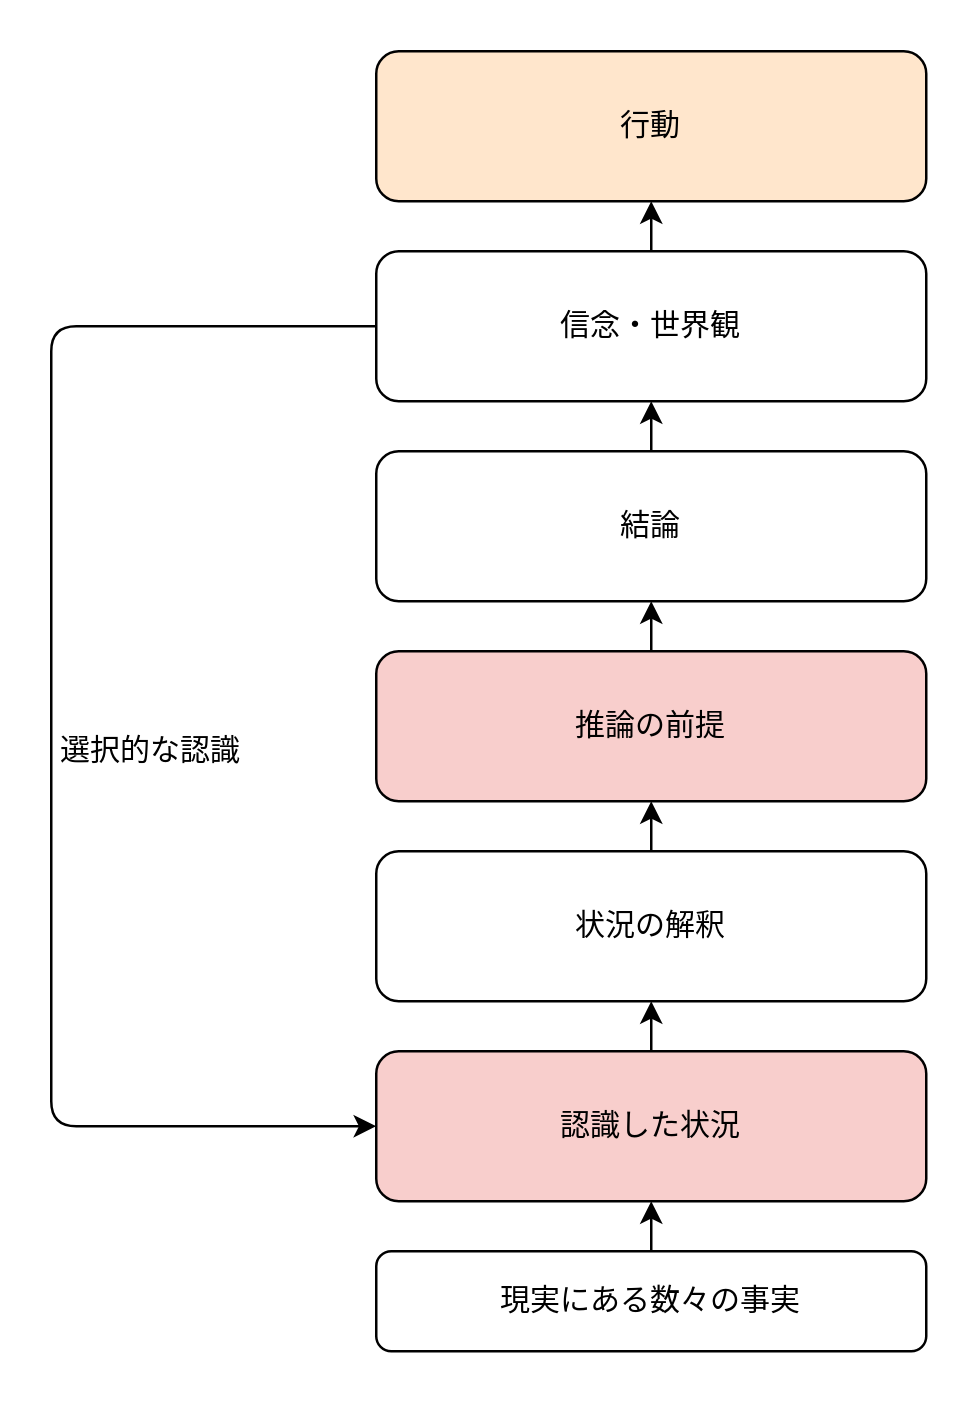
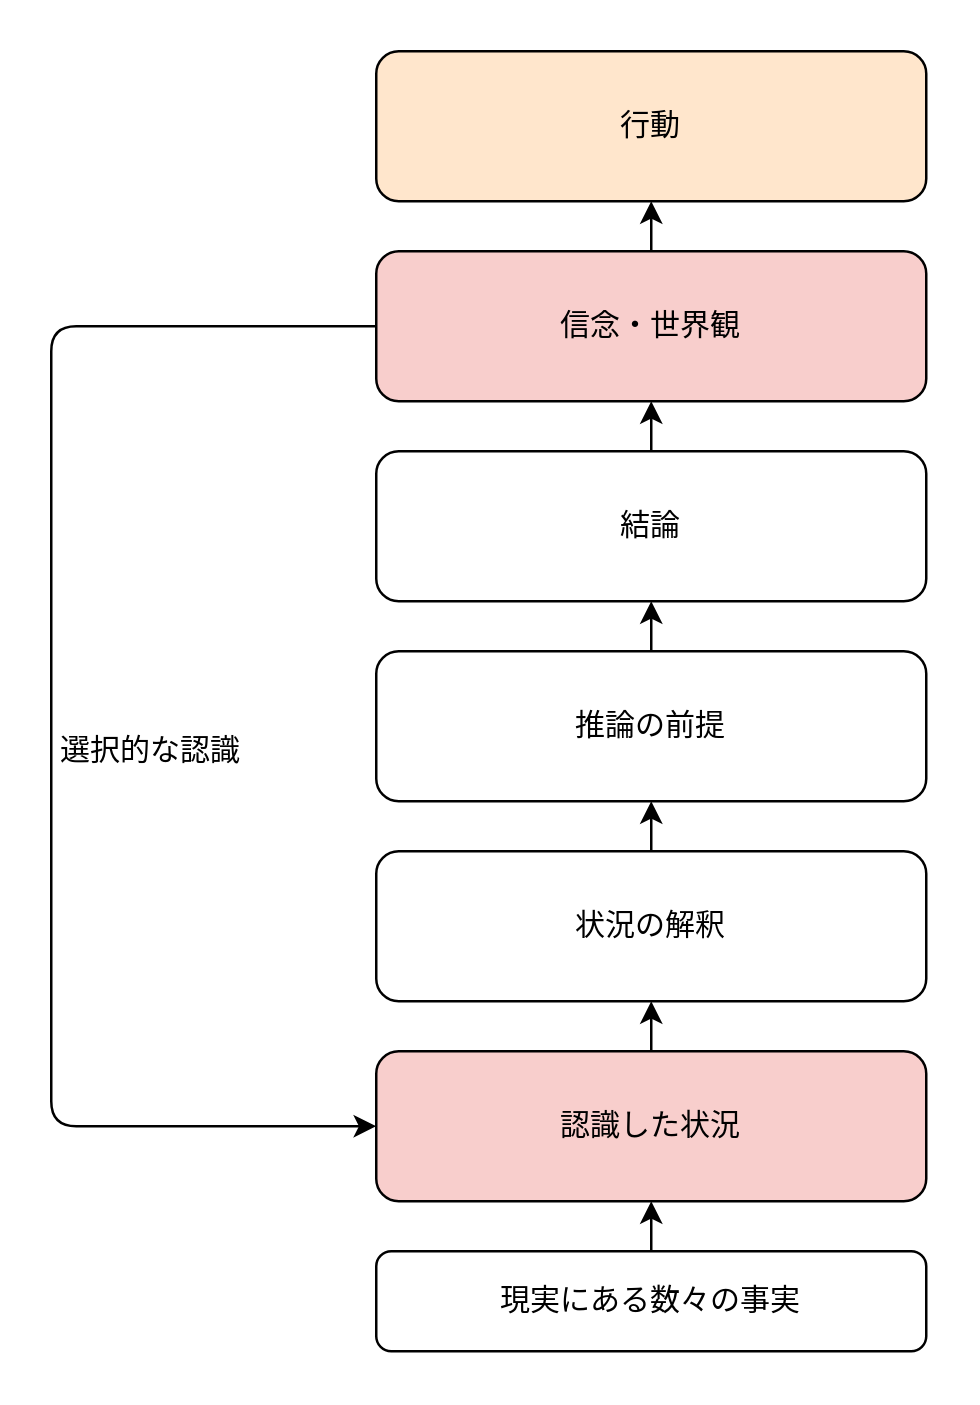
node "信念・世界観": fillcolor #ffffff -> #f8cecc
node "推論の前提": fillcolor #f8cecc -> #ffffff
